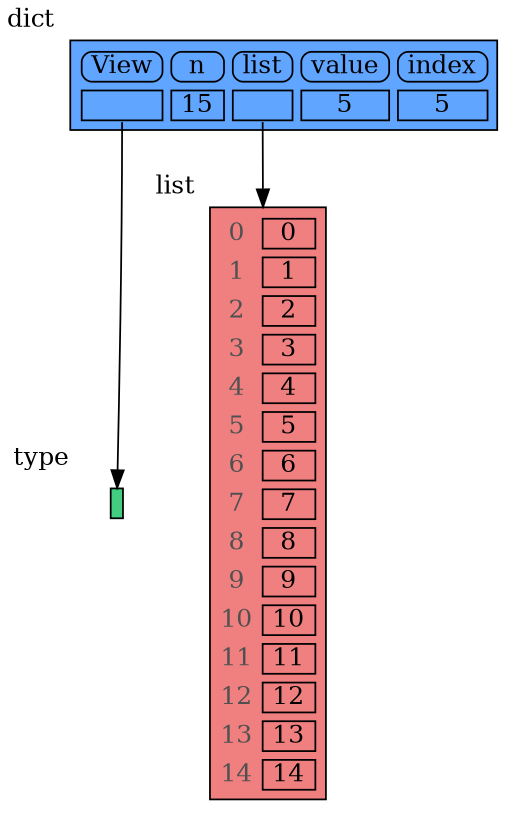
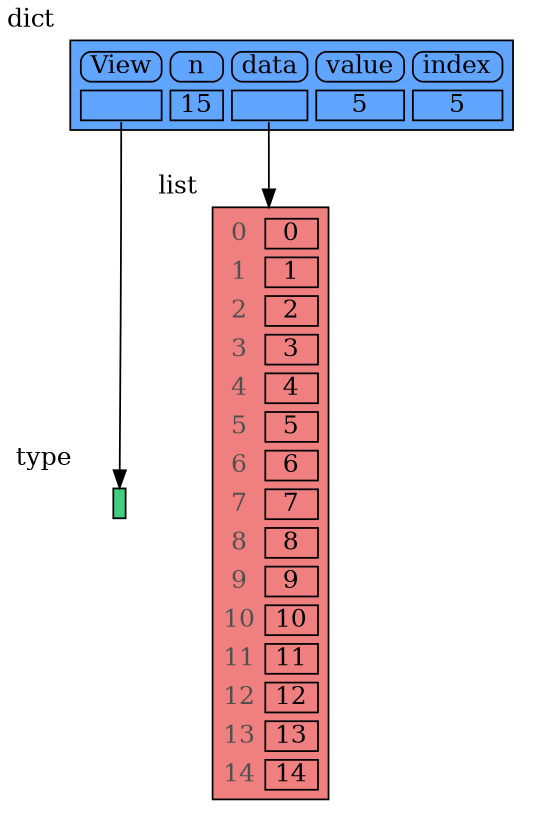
node "View": text "list" -> "data"
